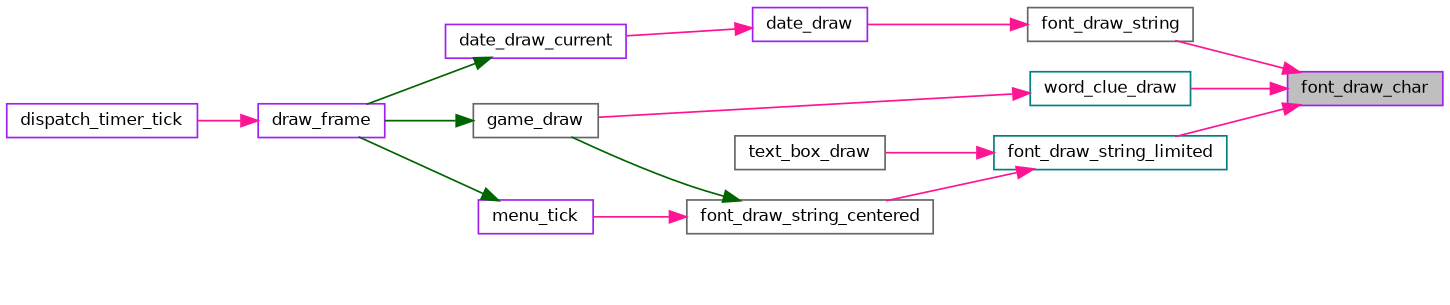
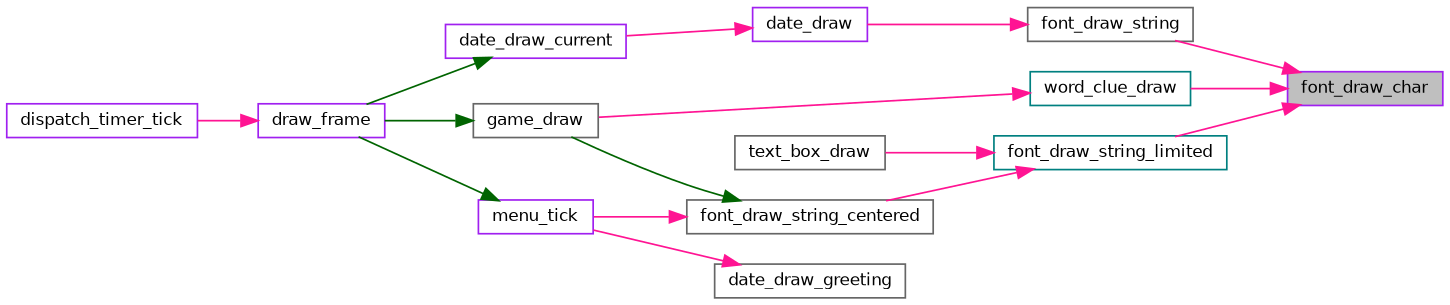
node "date_draw_greeting": added
